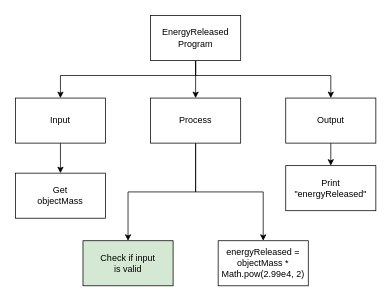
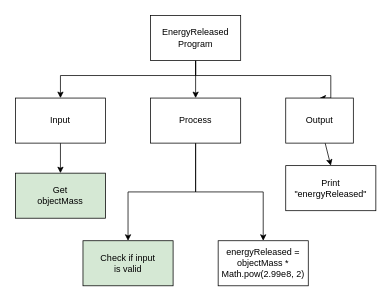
node "Output": size 90x45 -> 68x45
node "Get objectMass": fillcolor #ffffff -> #d5e8d4
node "energyReleased = objectMass * Math.pow(2.99e4, 2)": label "energyReleased = objectMass * Math.pow(2.99e4, 2)" -> "energyReleased = objectMass * Math.pow(2.99e8, 2)"
